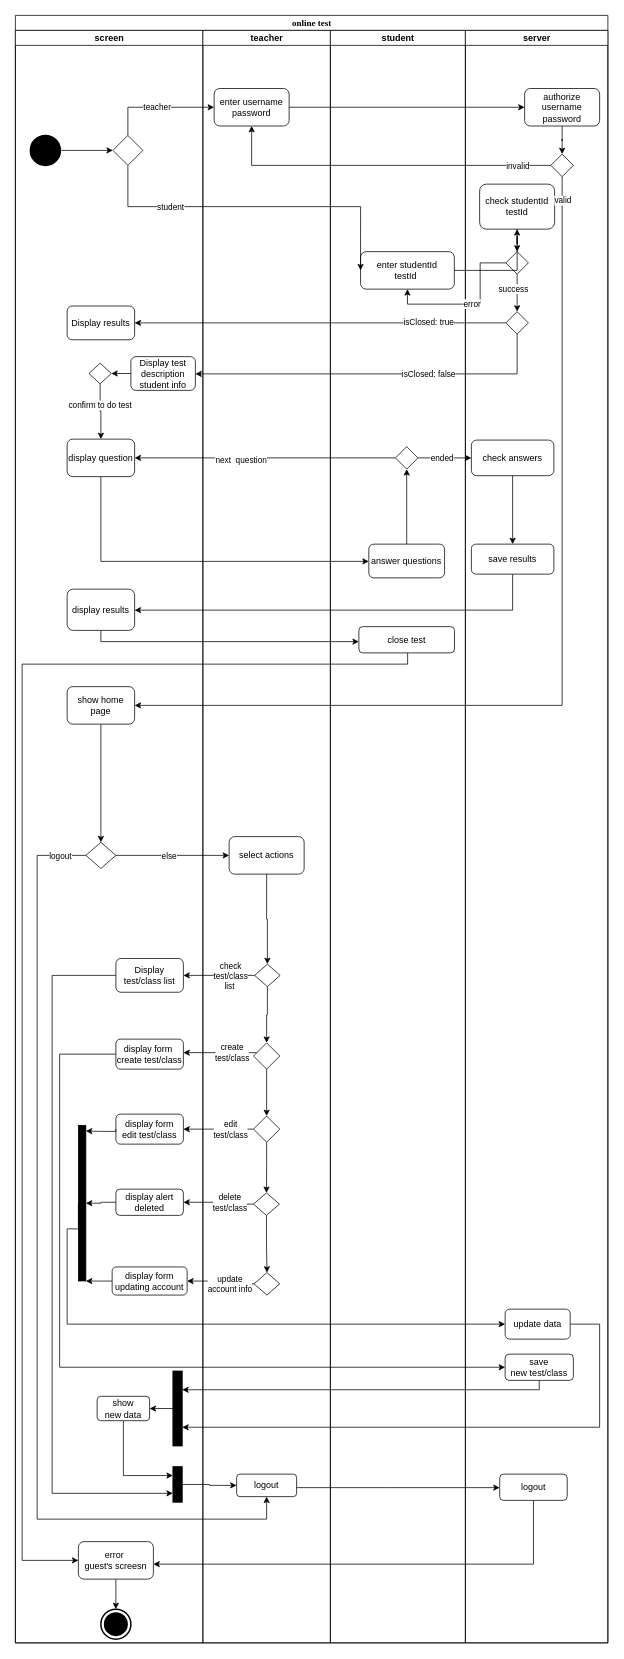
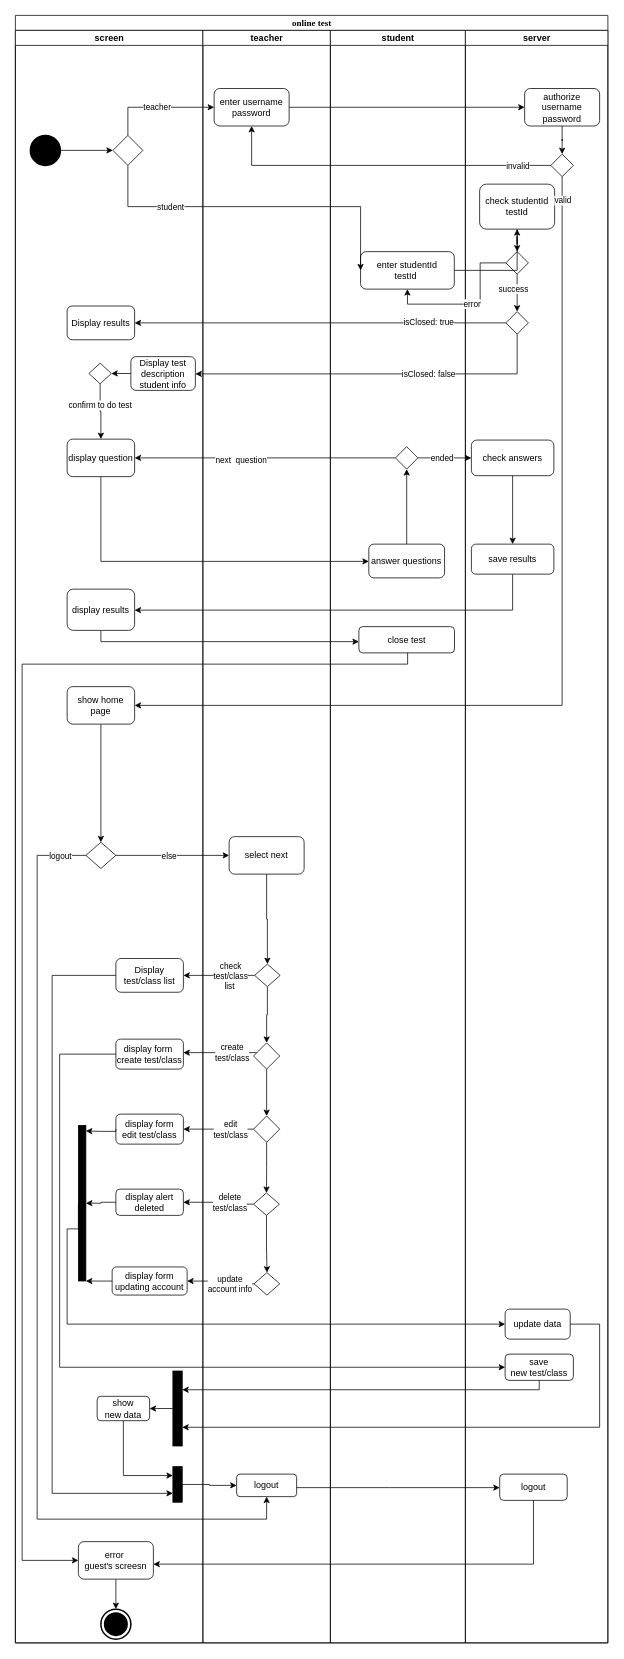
node "select actions": label "select actions" -> "select next"
